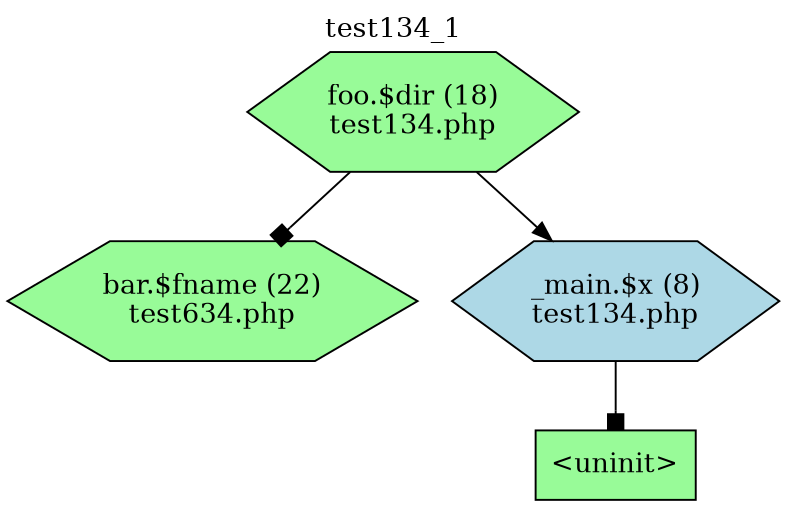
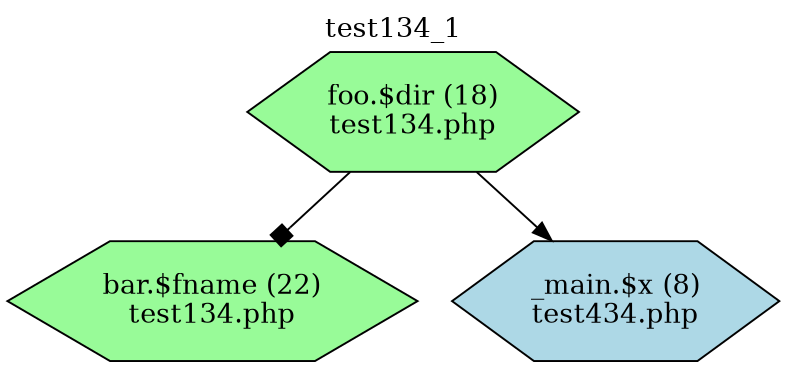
node "bar.$fname (22) test634.php": label "bar.$fname (22) test634.php" -> "bar.$fname (22) test134.php"
node "_main.$x (8) test134.php": label "_main.$x (8) test134.php" -> "_main.$x (8) test434.php"
node "<uninit>": removed
